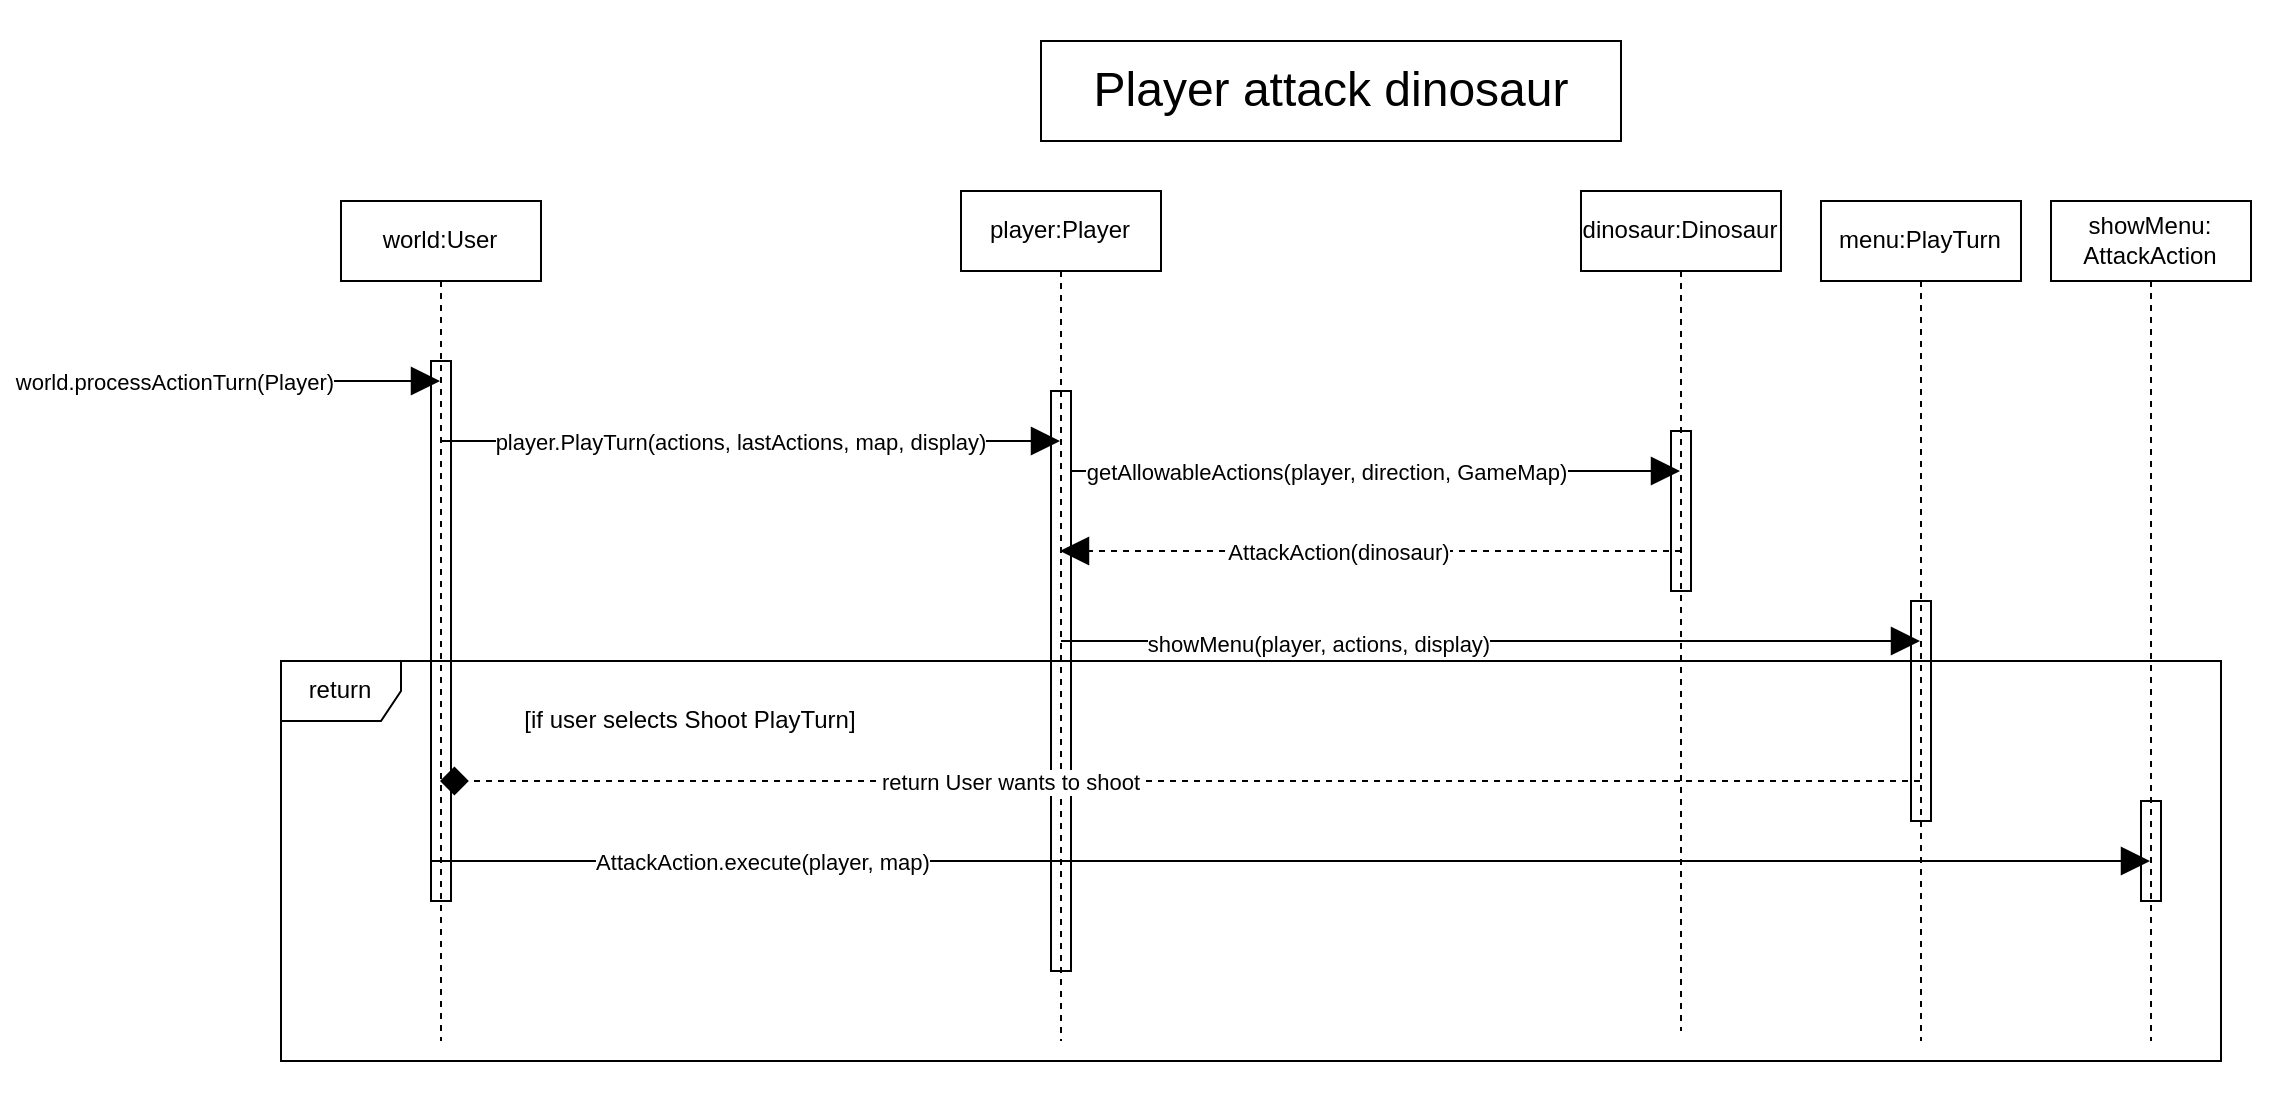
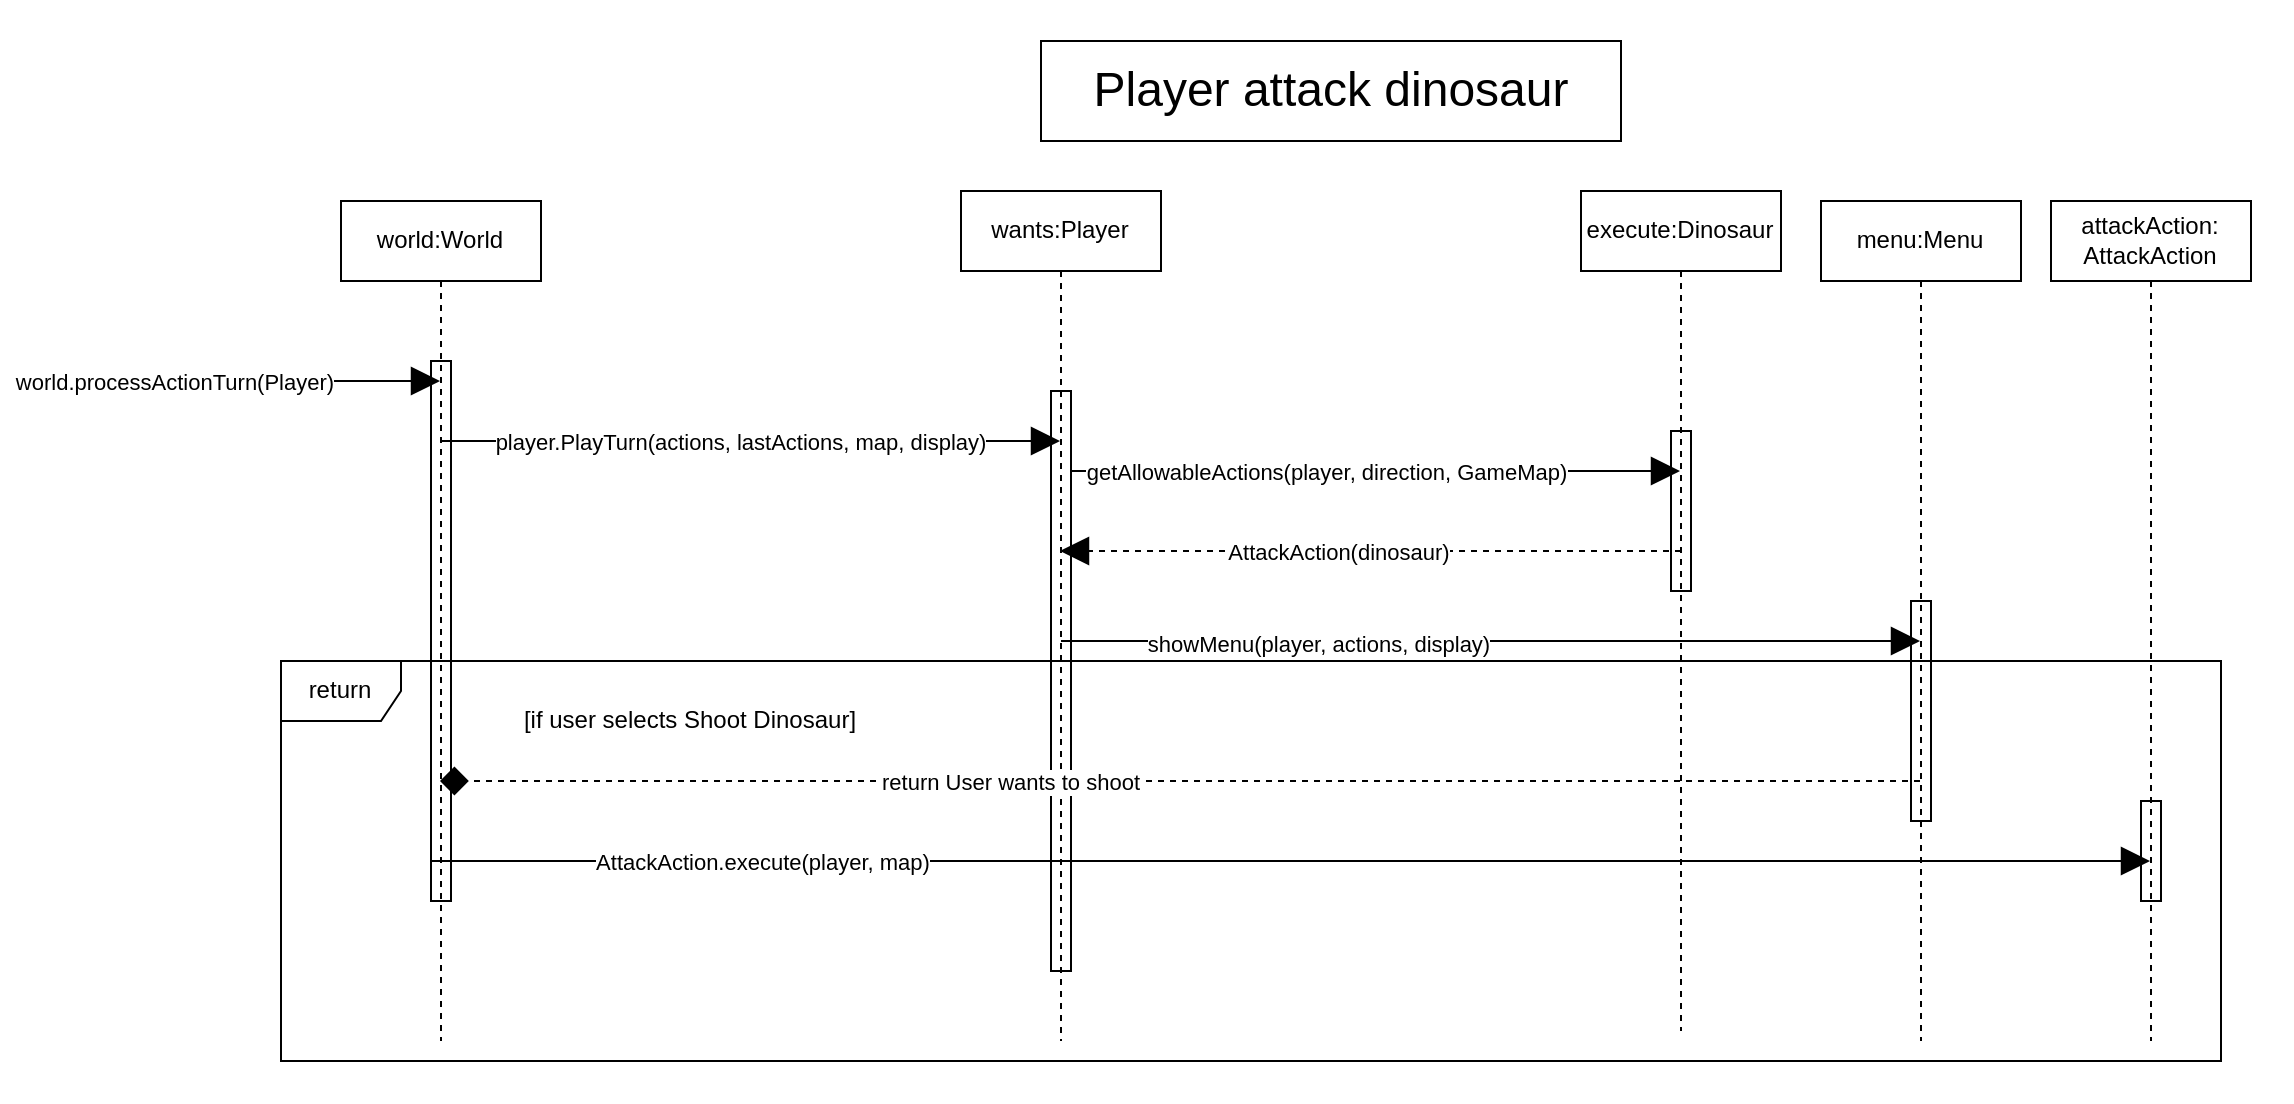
node "player:Player": label "player:Player" -> "wants:Player"
node "dinosaur:Dinosaur": label "dinosaur:Dinosaur" -> "execute:Dinosaur"
node "world:User": label "world:User" -> "world:World"
node "menu:PlayTurn": label "menu:PlayTurn" -> "menu:Menu"
node "showMenu: AttackAction": label "showMenu: AttackAction" -> "attackAction: AttackAction"
node "[if user selects Shoot PlayTurn]": label "[if user selects Shoot PlayTurn]" -> "[if user selects Shoot Dinosaur]"
